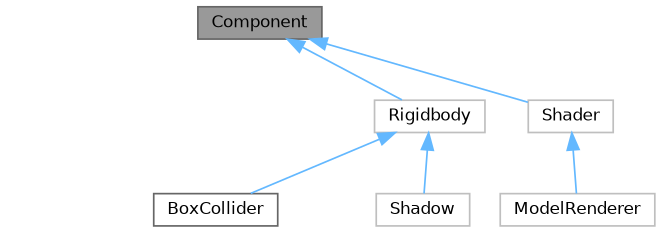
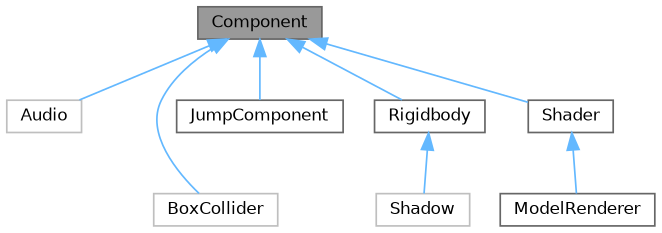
node "Audio": added
node "JumpComponent": added
node "Rigidbody": color grey75 -> gray40
node "Shader": color grey75 -> gray40
edge "BoxCollider" -> "Rigidbody": now "BoxCollider" -> "Component"
node "BoxCollider": color gray40 -> grey75
node "ModelRenderer": color grey75 -> gray40
